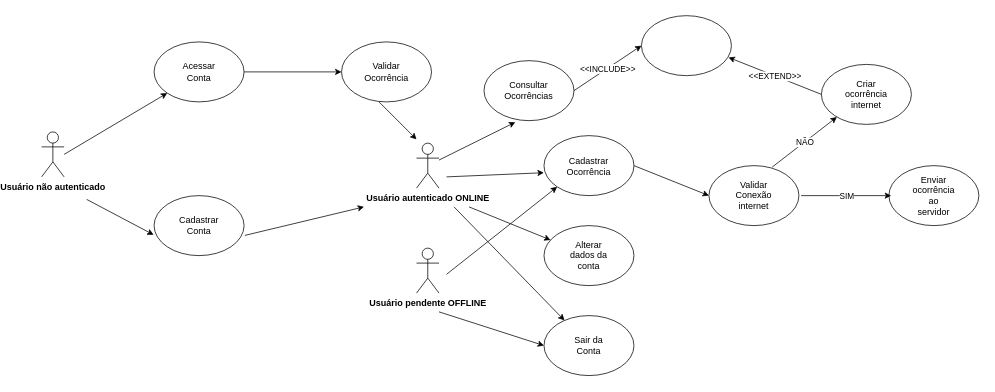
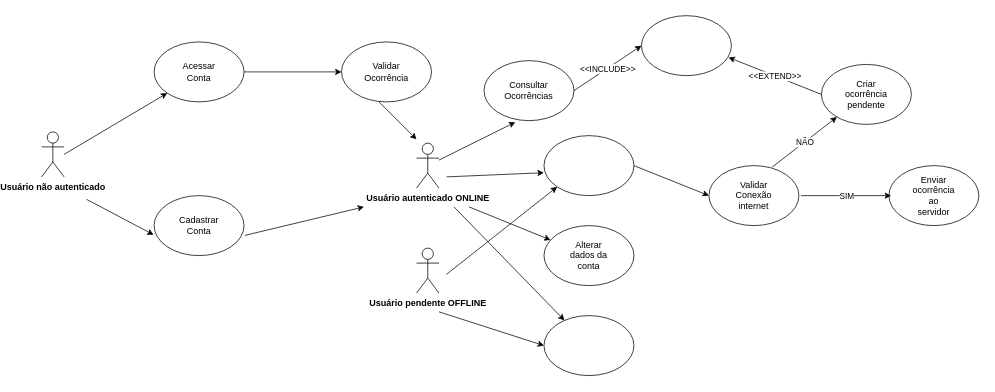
node "Criar ocorrência internet": label "Criar ocorrência internet" -> "Criar ocorrência pendente"
node "Cadastrar Ocorrência": removed
node "Sair da Conta": removed
